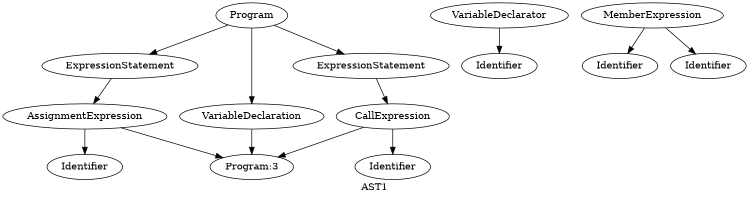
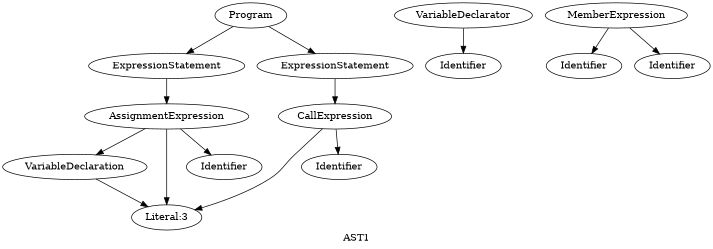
edge "Program" -> "VariableDeclaration": now "AssignmentExpression" -> "VariableDeclaration"
node "Program:3": label "Program:3" -> "Literal:3"
